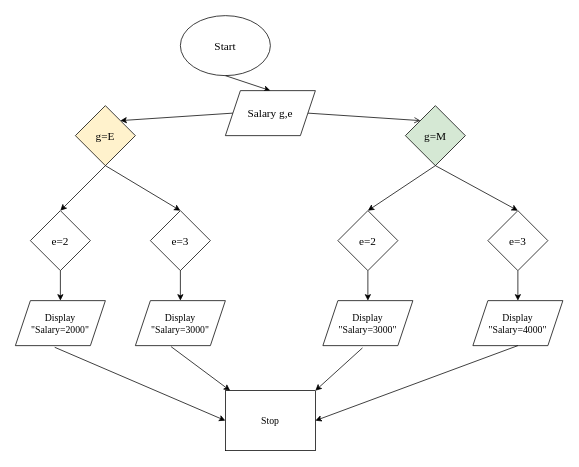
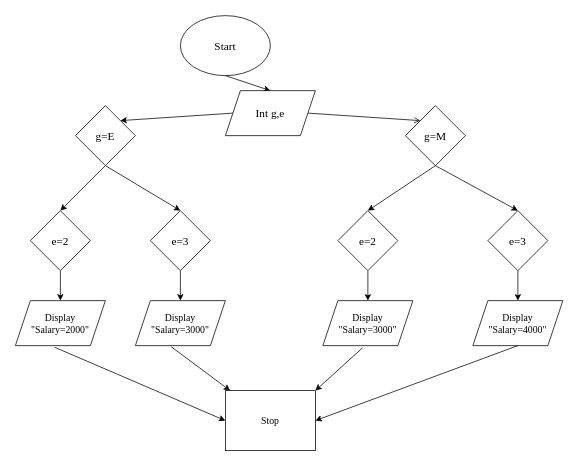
node "Salary g,e": label "Salary g,e" -> "Int g,e"
node "g=E": fillcolor #fff2cc -> #ffffff
node "g=M": fillcolor #d5e8d4 -> #ffffff
